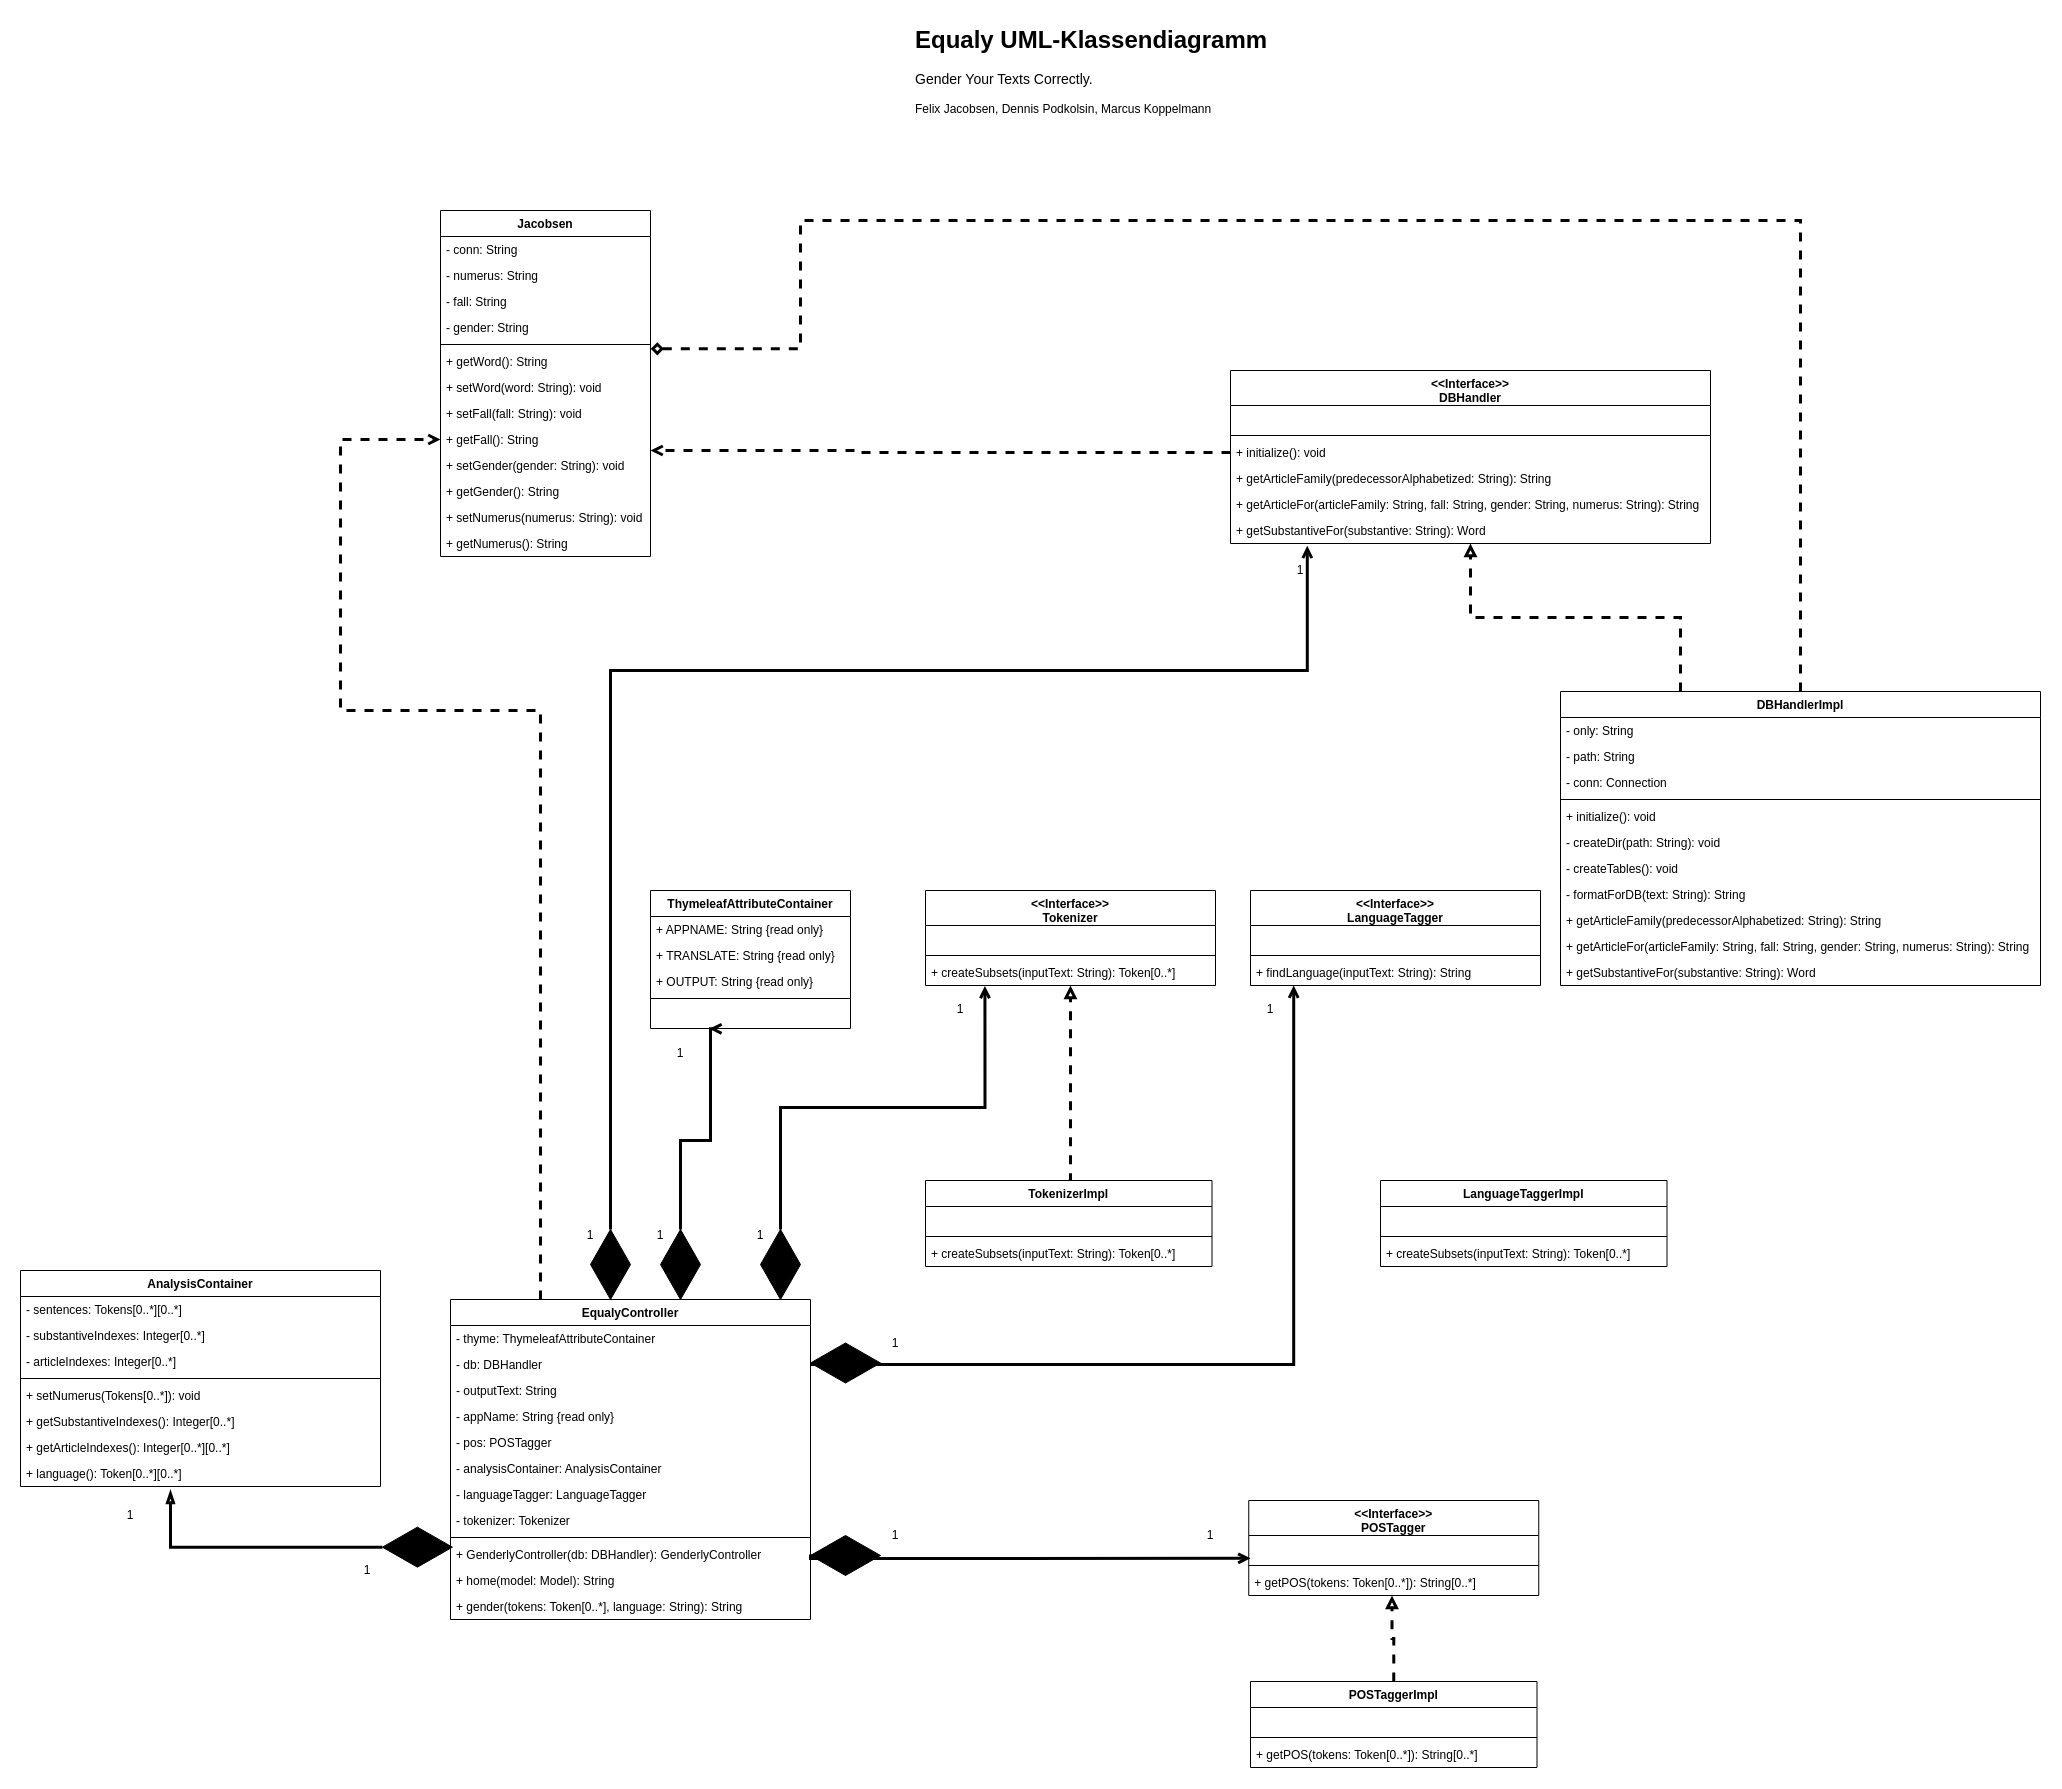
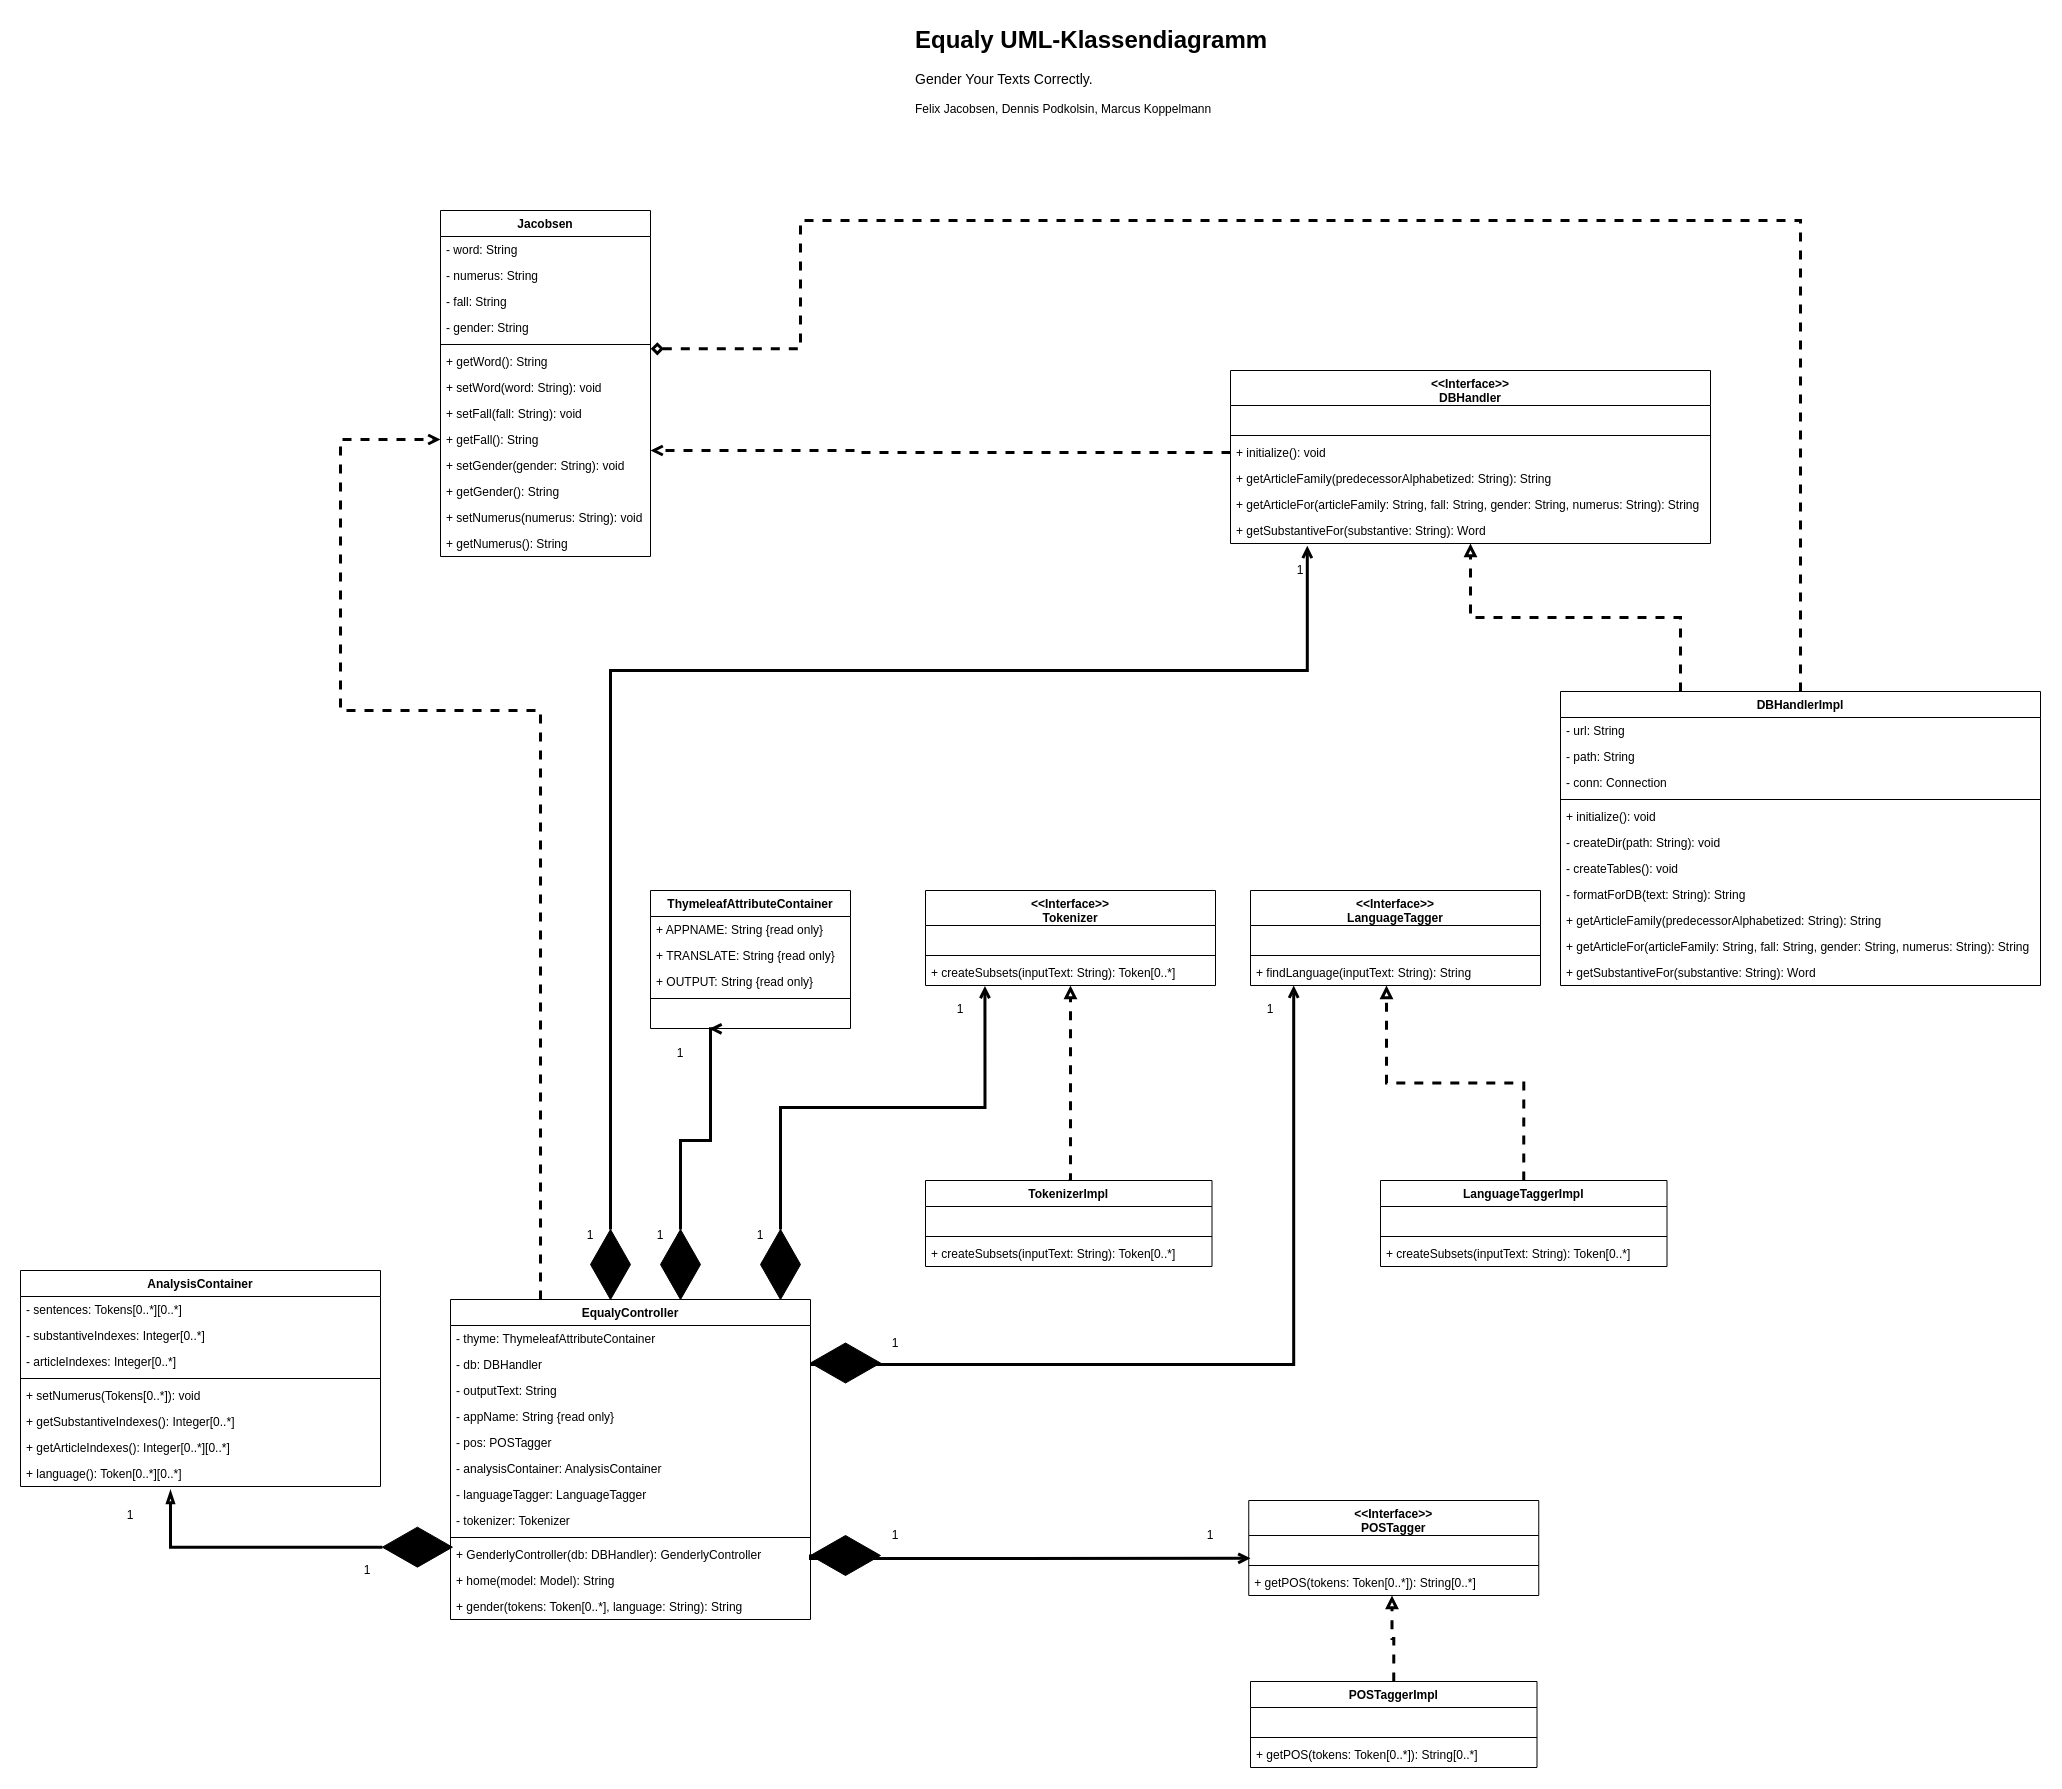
node "- conn: String": label "- conn: String" -> "- word: String"
node "- only: String": label "- only: String" -> "- url: String"
edge "LanguageTaggerImpl" -> "+ findLanguage(inputText: String): String": added
